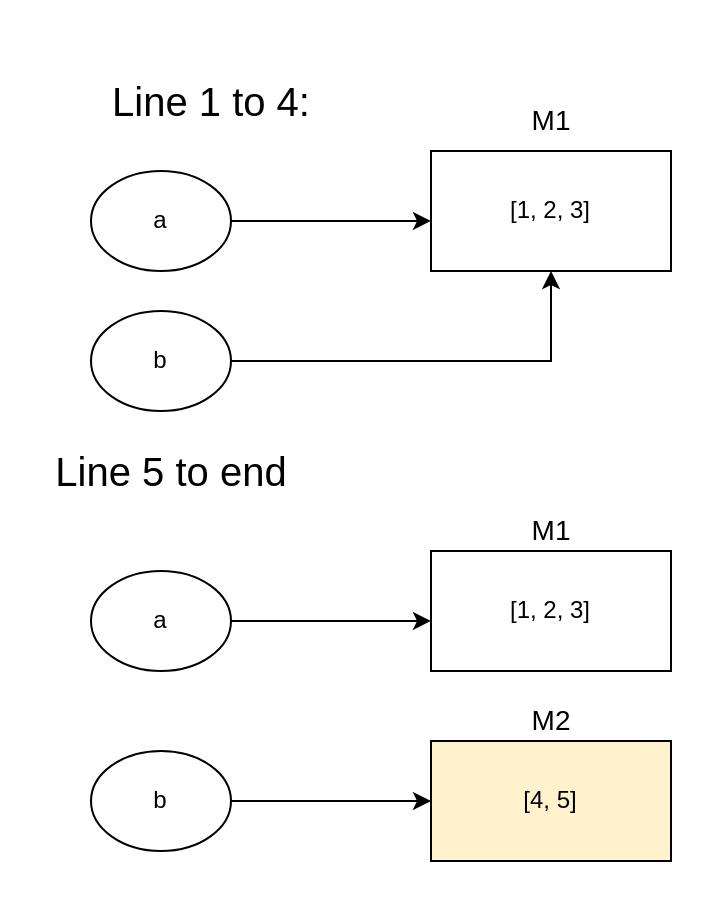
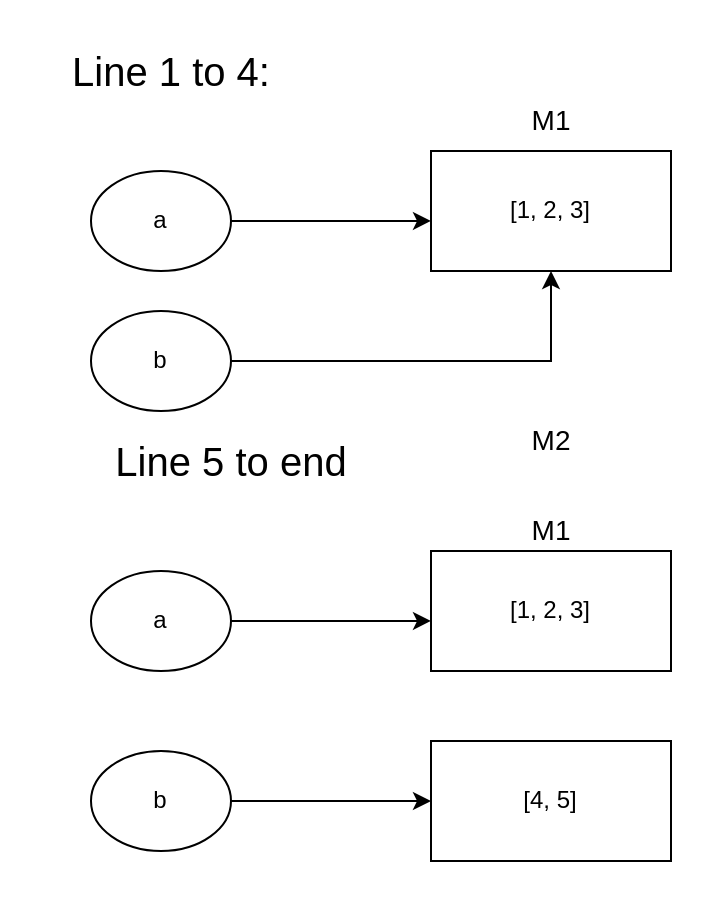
node "Line 1 to 4:": moved (211, 101) -> (171, 71)
node "Line 5 to end": moved (171, 471) -> (231, 461)
node "M2": moved (551, 721) -> (551, 441)
node "[4, 5]": fillcolor #fff2cc -> #ffffff
